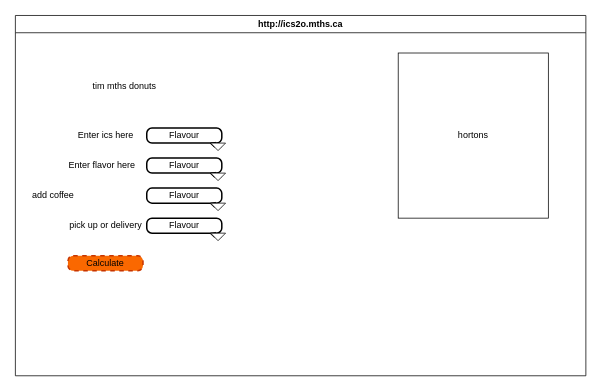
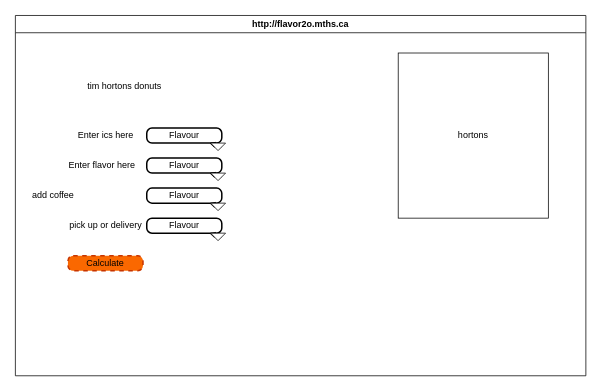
node "http://ics2o.mths.ca": label "http://ics2o.mths.ca" -> "http://flavor2o.mths.ca"
node "tim mths donuts": label "tim mths donuts" -> "tim hortons donuts"
